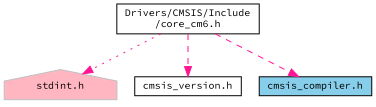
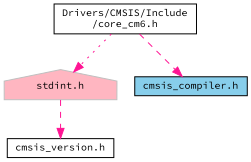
edge "Drivers/CMSIS/Include /core_cm6.h" -> "cmsis_version.h": now "stdint.h" -> "cmsis_version.h"
